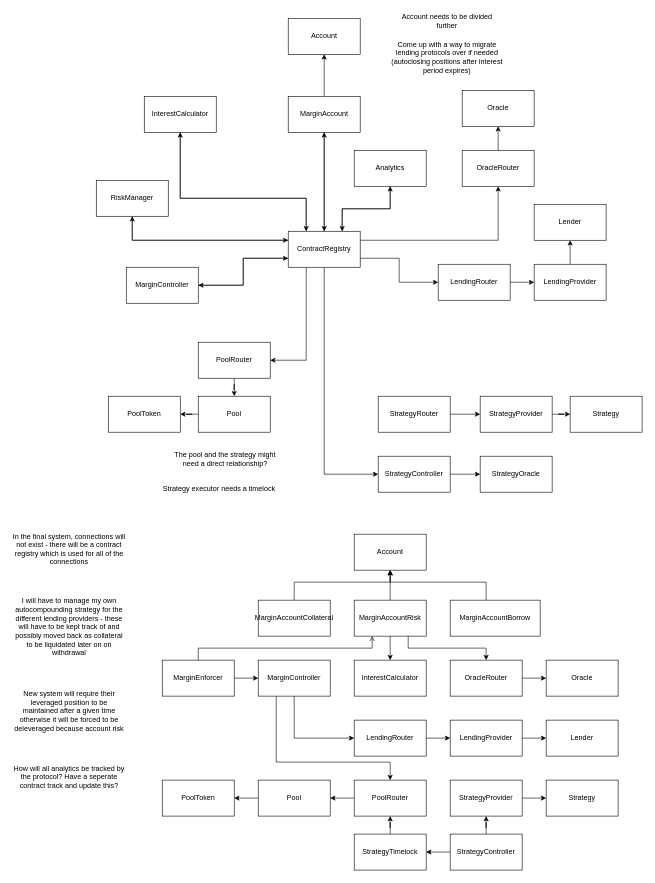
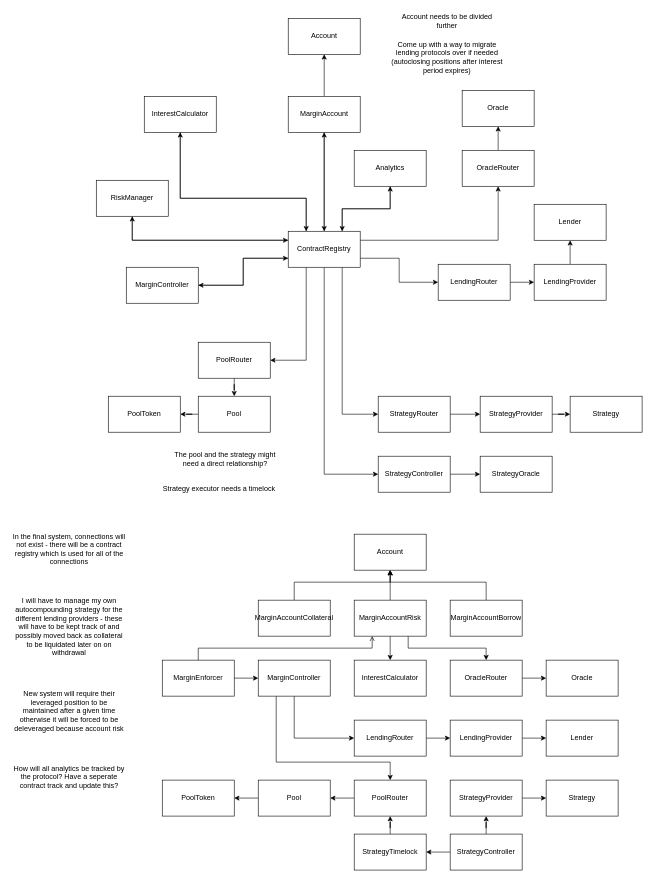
edge "ContractRegistry" -> "StrategyRouter": added
node "MarginAccountBorrow": size 90x36 -> 72x36
